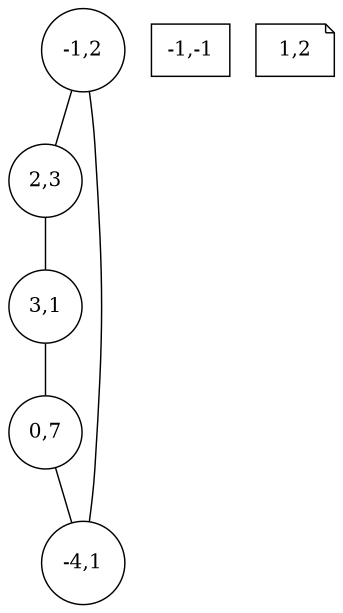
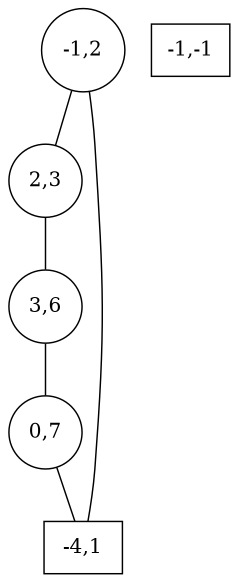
node "1,2": removed
node "3,1": label "3,1" -> "3,6"
node "-4,1": shape circle -> box
